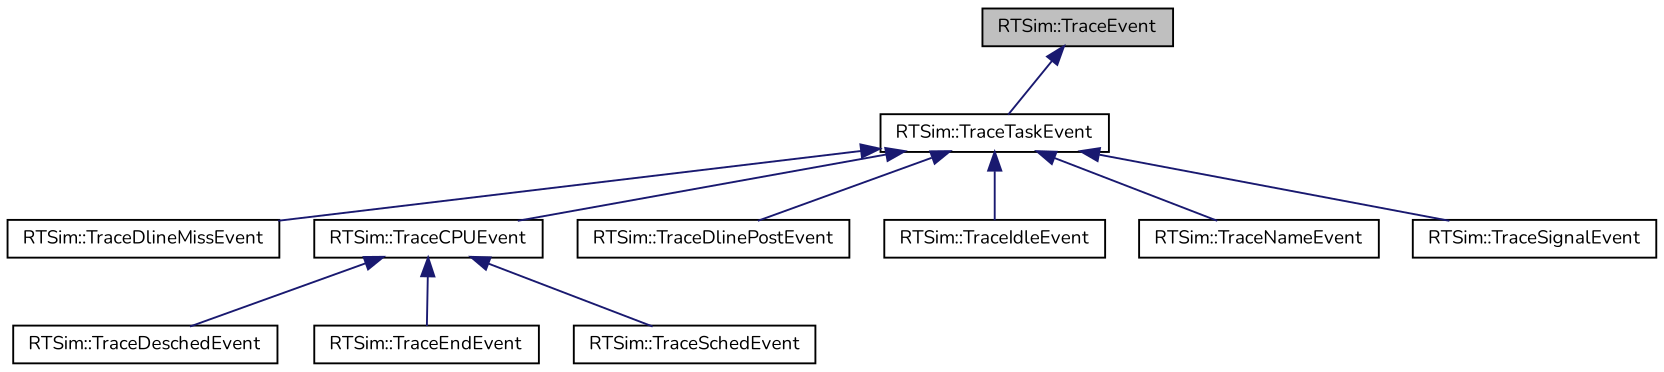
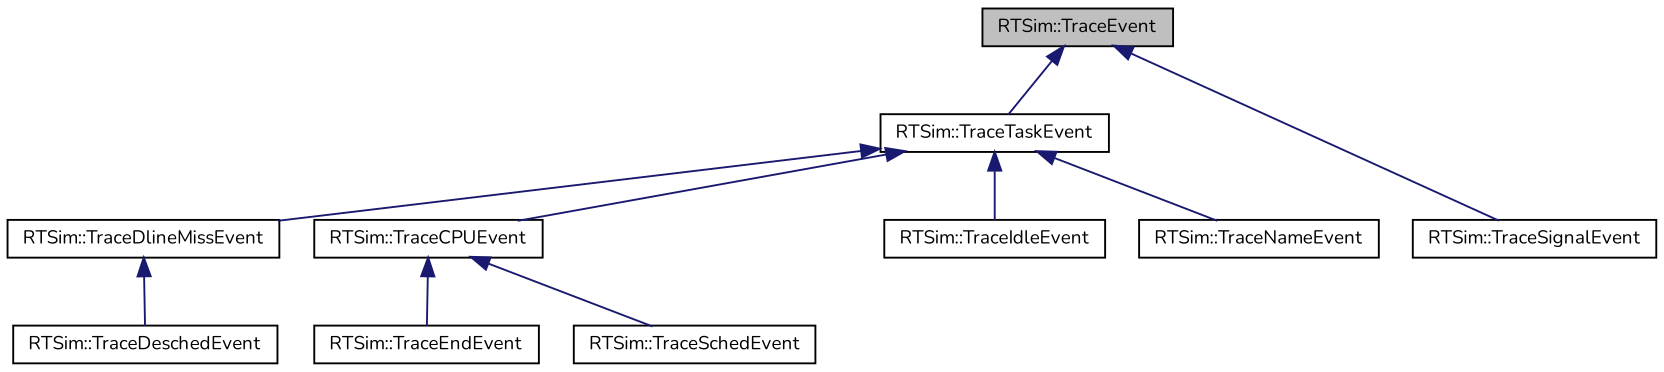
edge "RTSim::TraceSignalEvent" -> "RTSim::TraceTaskEvent": now "RTSim::TraceSignalEvent" -> "RTSim::TraceEvent"
node "RTSim::TraceDlinePostEvent": removed
edge "RTSim::TraceDeschedEvent" -> "RTSim::TraceCPUEvent": now "RTSim::TraceDeschedEvent" -> "RTSim::TraceDlineMissEvent"
